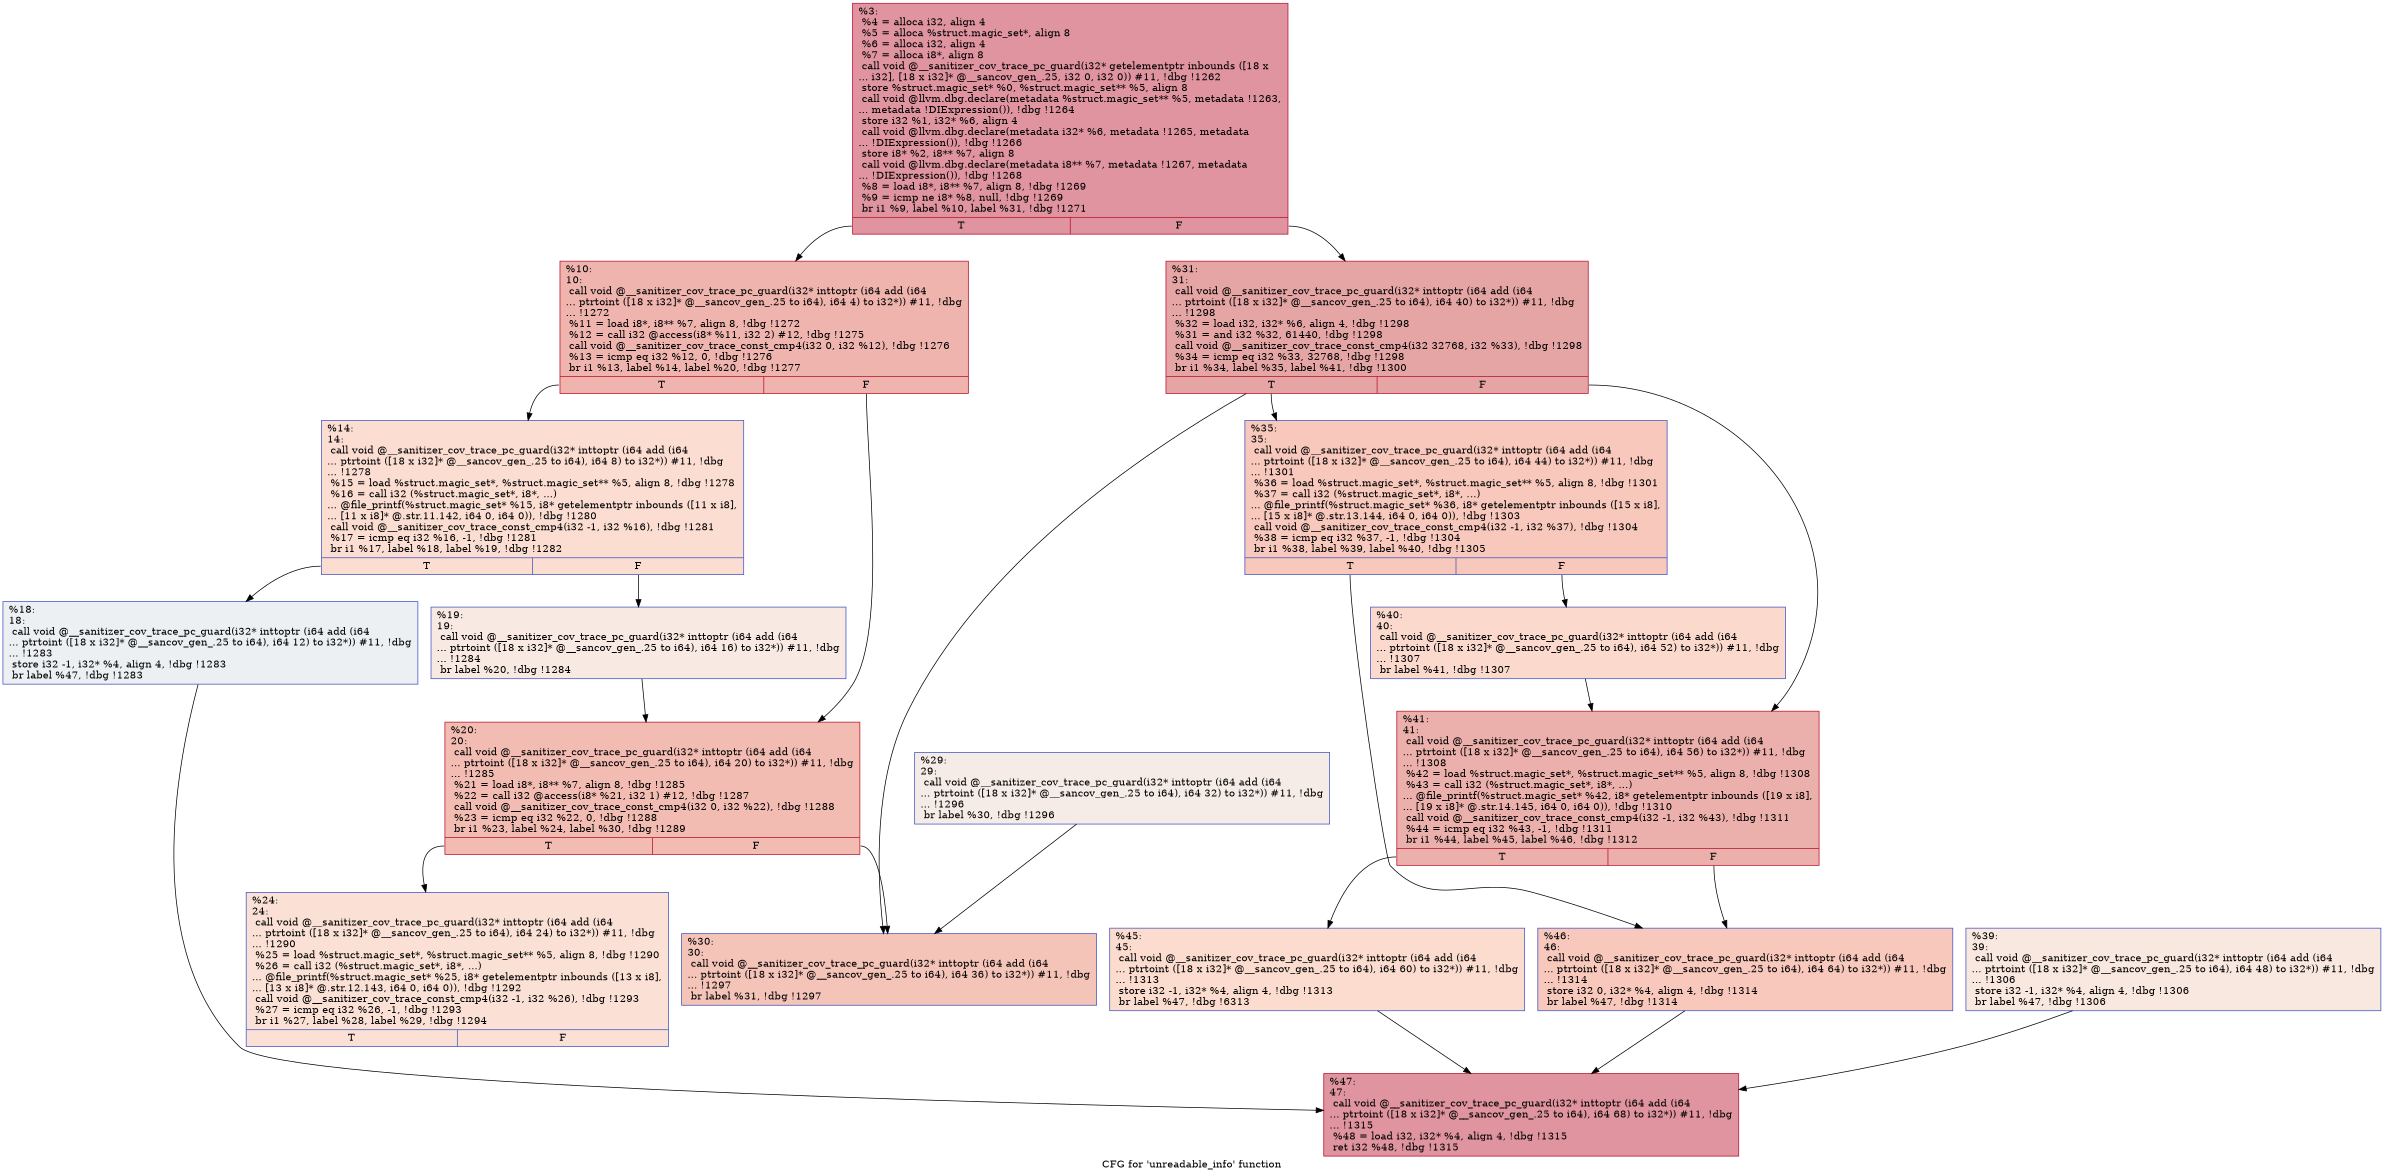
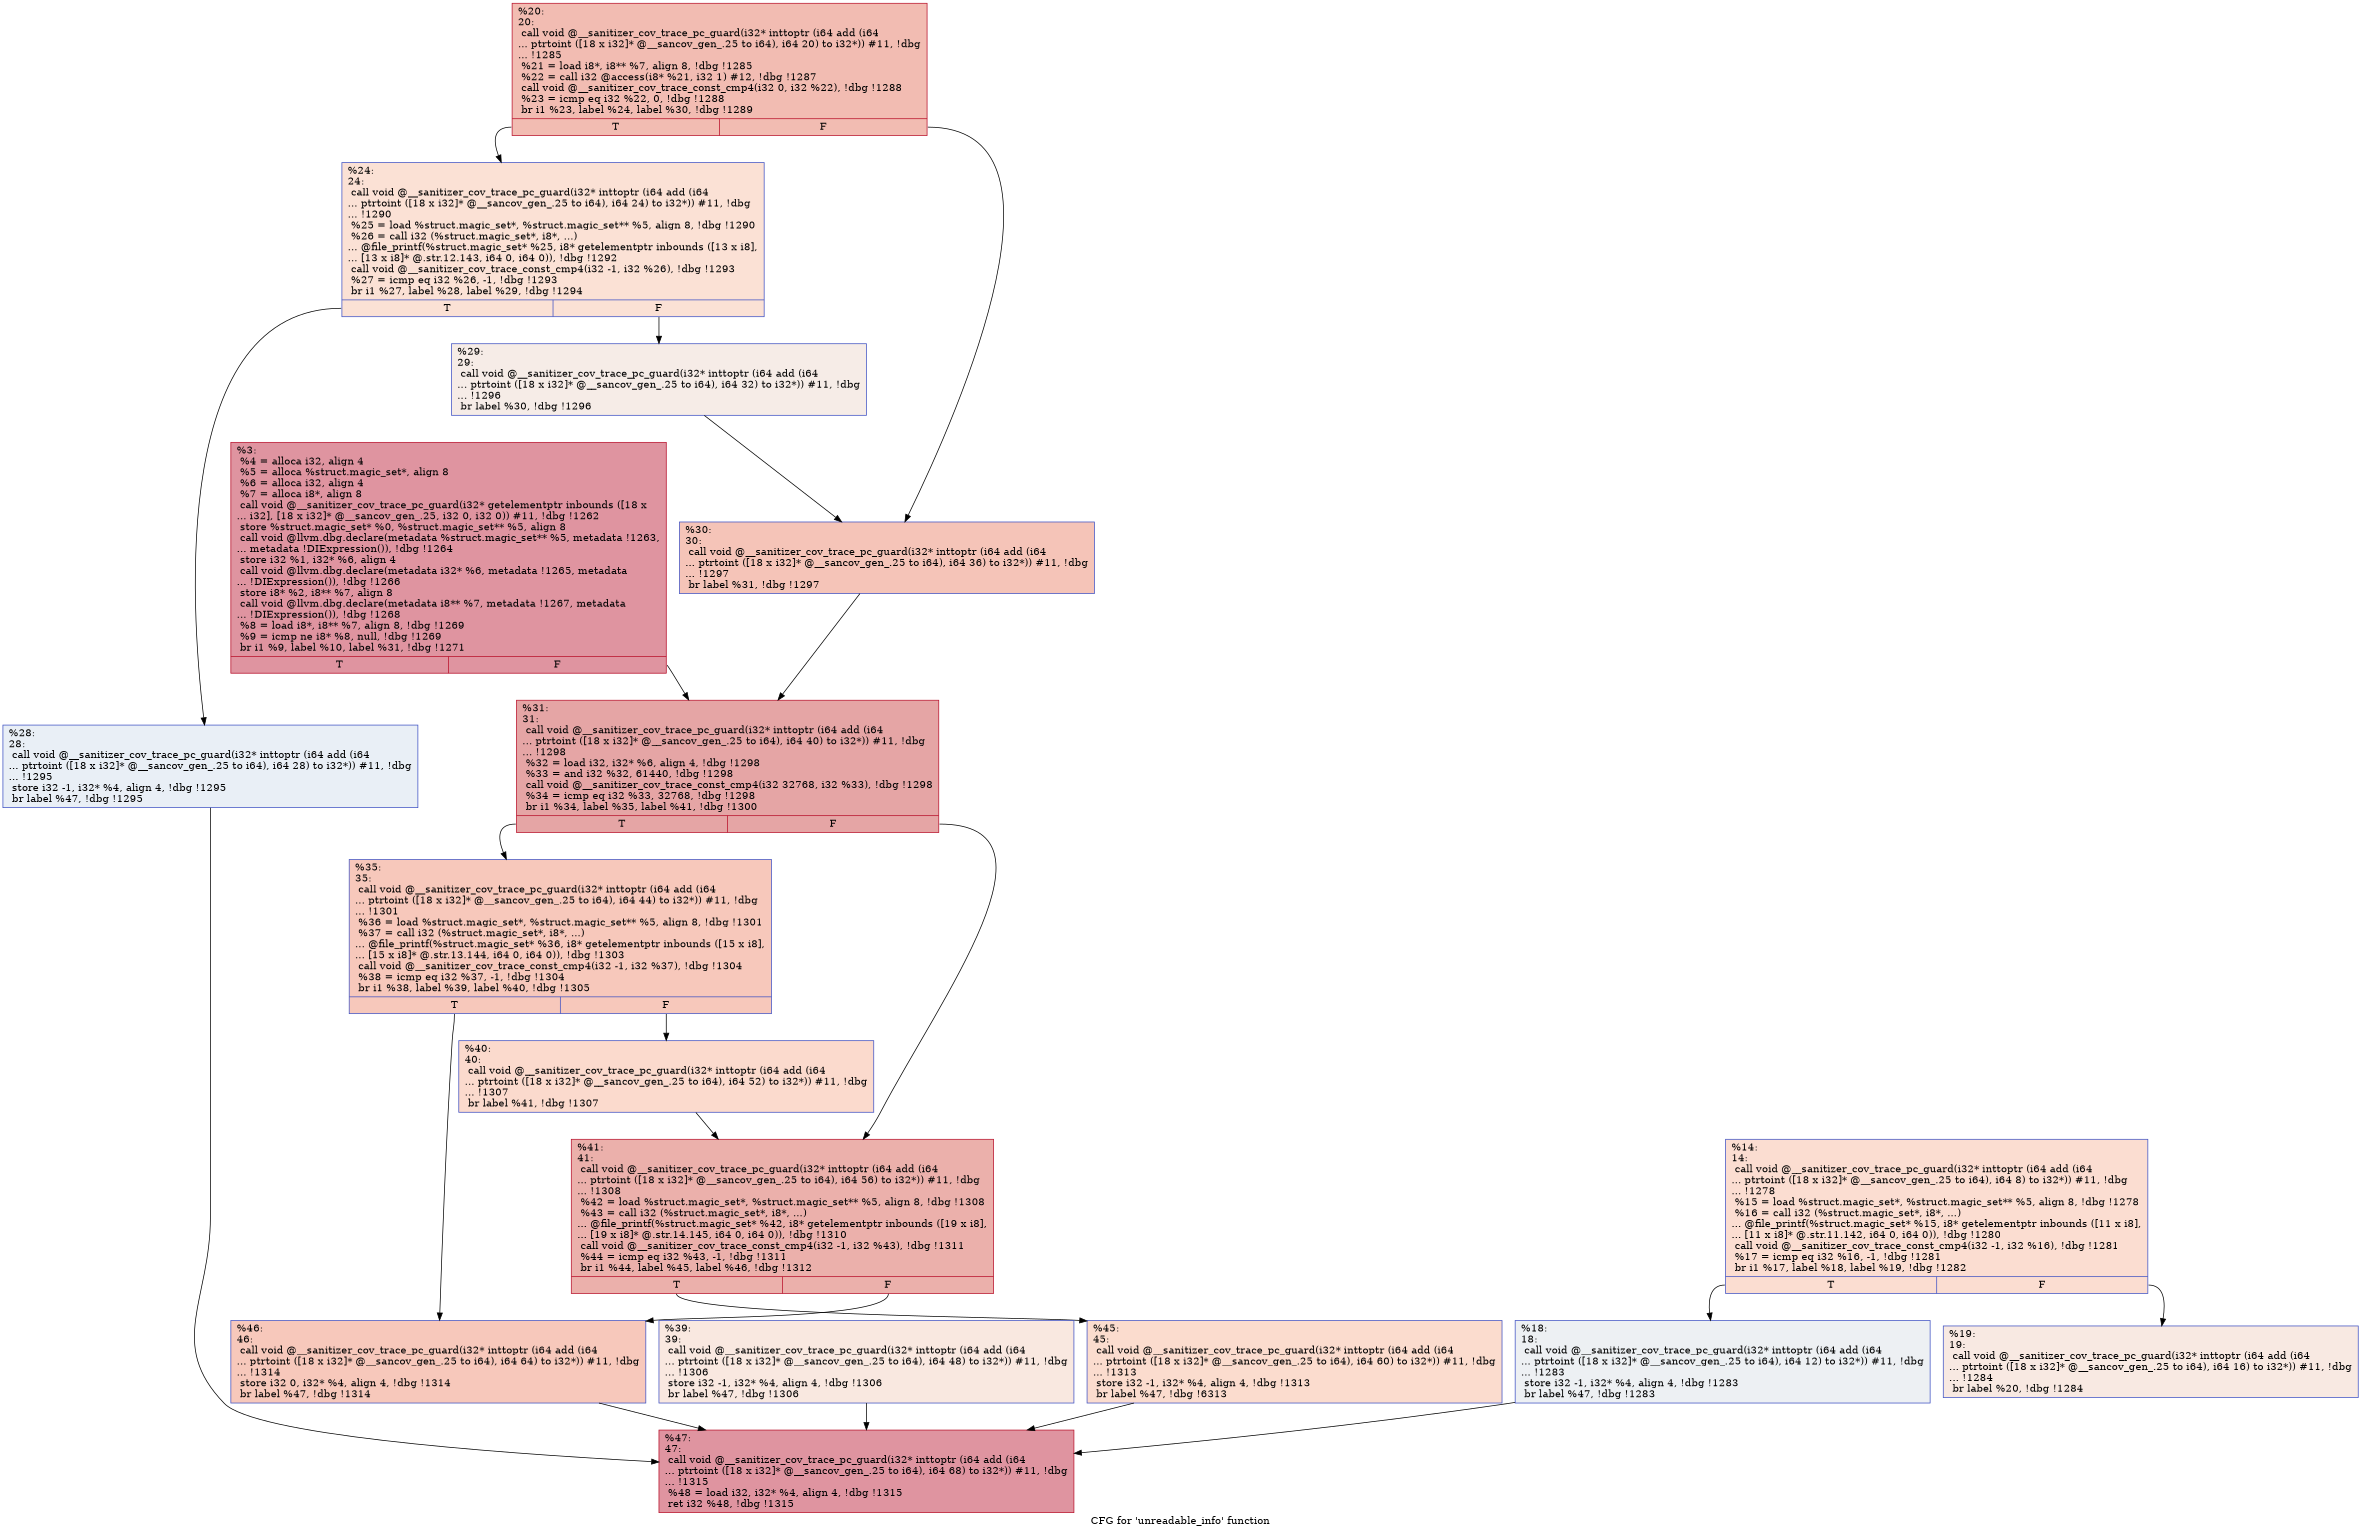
edge "%24:" -> "%29:": added
node "%10:": removed
node "%31:": text "%31 = and i32 %32, 61440, !dbg !1298" -> "%33 = and i32 %32, 61440, !dbg !1298"
edge "%31:" -> "%30:": reversed
edge "%19:" -> "%20:": removed
node "%28:": added
